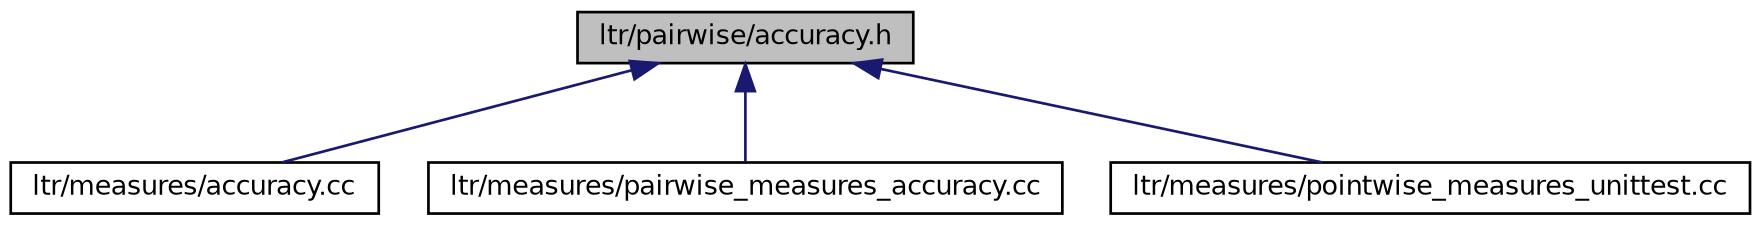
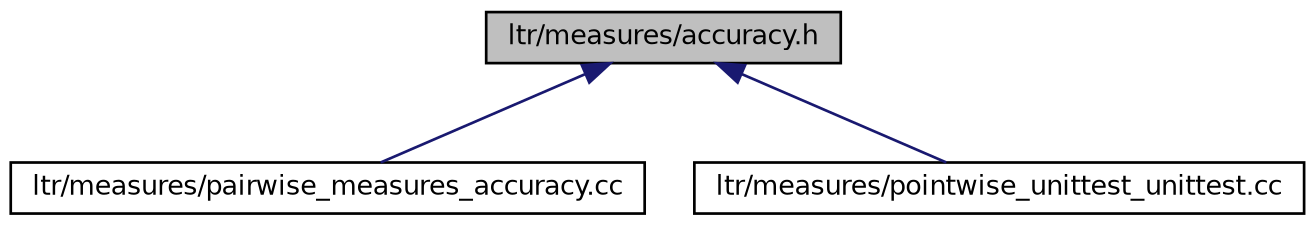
node "ltr/pairwise/accuracy.h": label "ltr/pairwise/accuracy.h" -> "ltr/measures/accuracy.h"
node "ltr/measures/accuracy.cc": removed
node "ltr/measures/pointwise_measures_unittest.cc": label "ltr/measures/pointwise_measures_unittest.cc" -> "ltr/measures/pointwise_unittest_unittest.cc"
